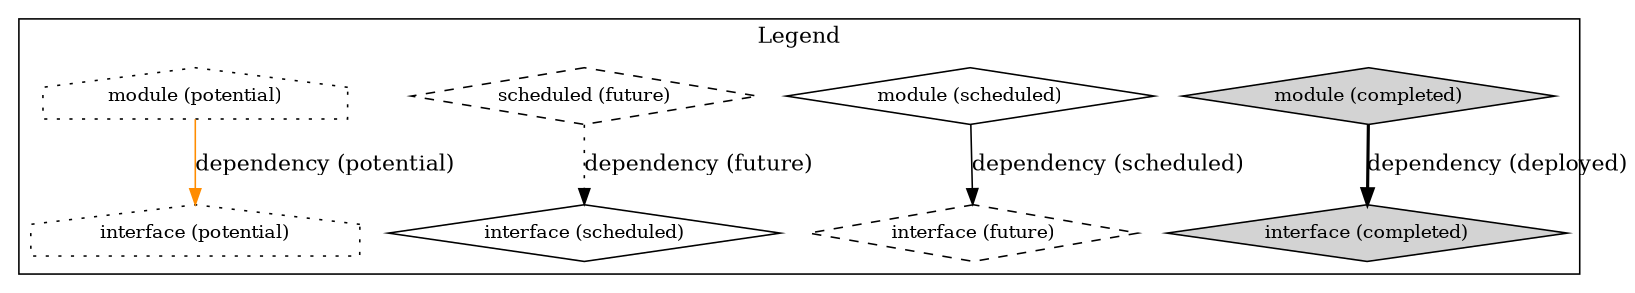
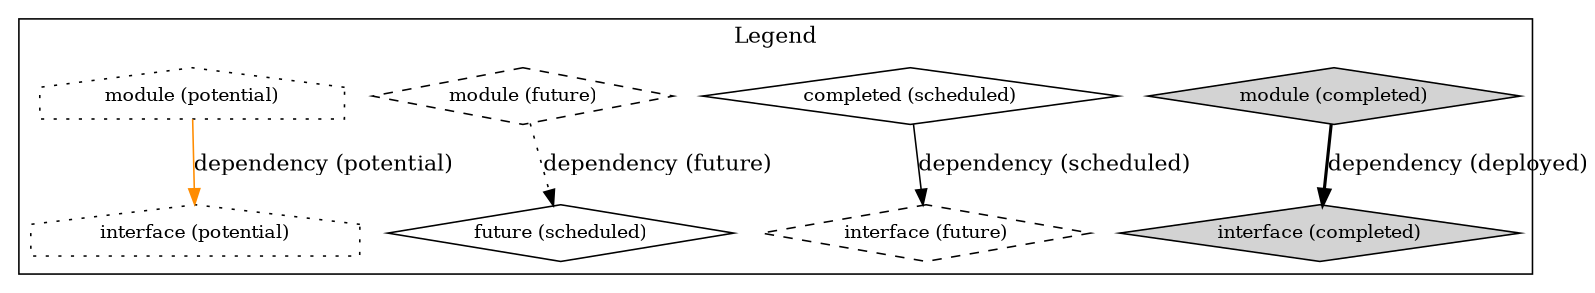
node "scheduled (future)": label "scheduled (future)" -> "module (future)"
node "module (scheduled)": label "module (scheduled)" -> "completed (scheduled)"
node "interface (scheduled)": label "interface (scheduled)" -> "future (scheduled)"
